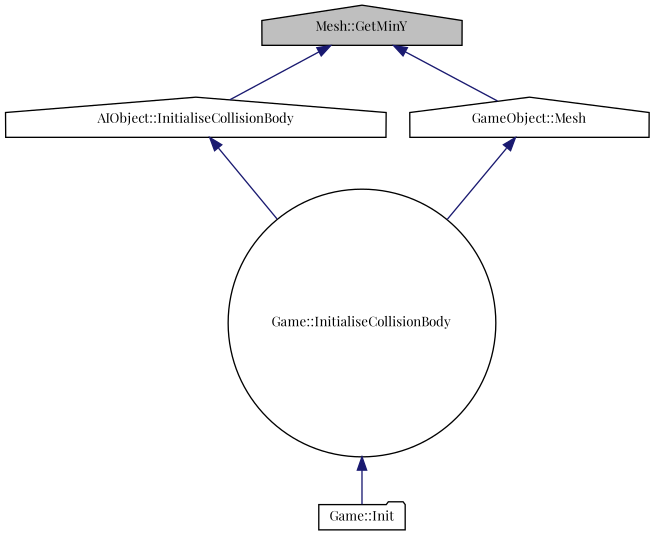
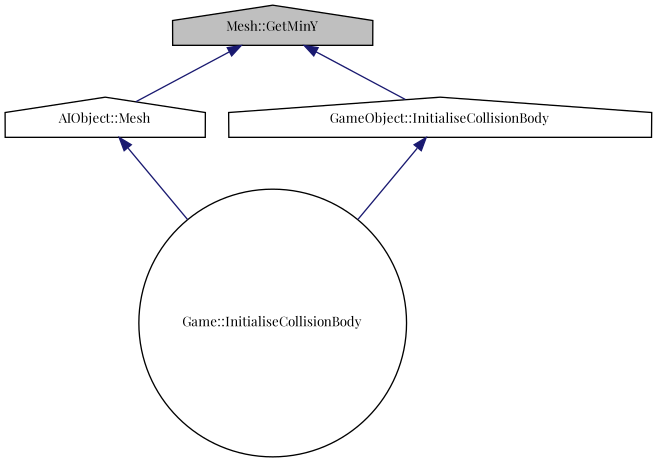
node "AIObject::InitialiseCollisionBody": label "AIObject::InitialiseCollisionBody" -> "AIObject::Mesh"
node "GameObject::Mesh": label "GameObject::Mesh" -> "GameObject::InitialiseCollisionBody"
node "Game::Init": removed
